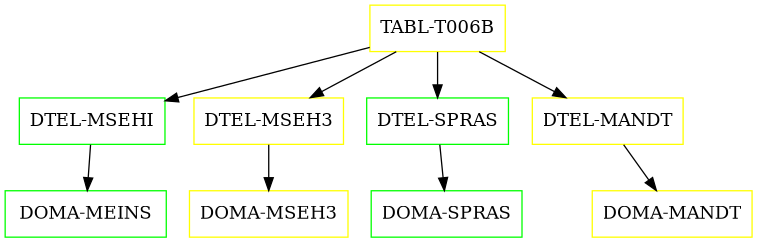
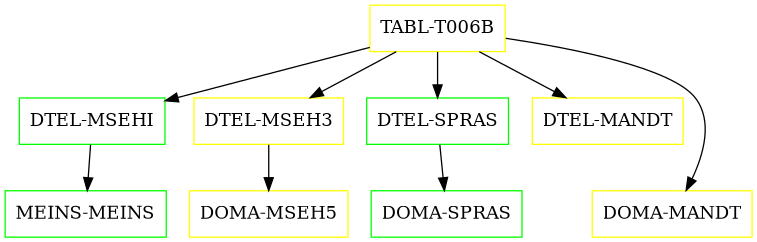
edge "DTEL-MANDT" -> "DOMA-MANDT": now "TABL-T006B" -> "DOMA-MANDT"
node "DOMA-MEINS": label "DOMA-MEINS" -> "MEINS-MEINS"
node "DOMA-MSEH3": label "DOMA-MSEH3" -> "DOMA-MSEH5"
